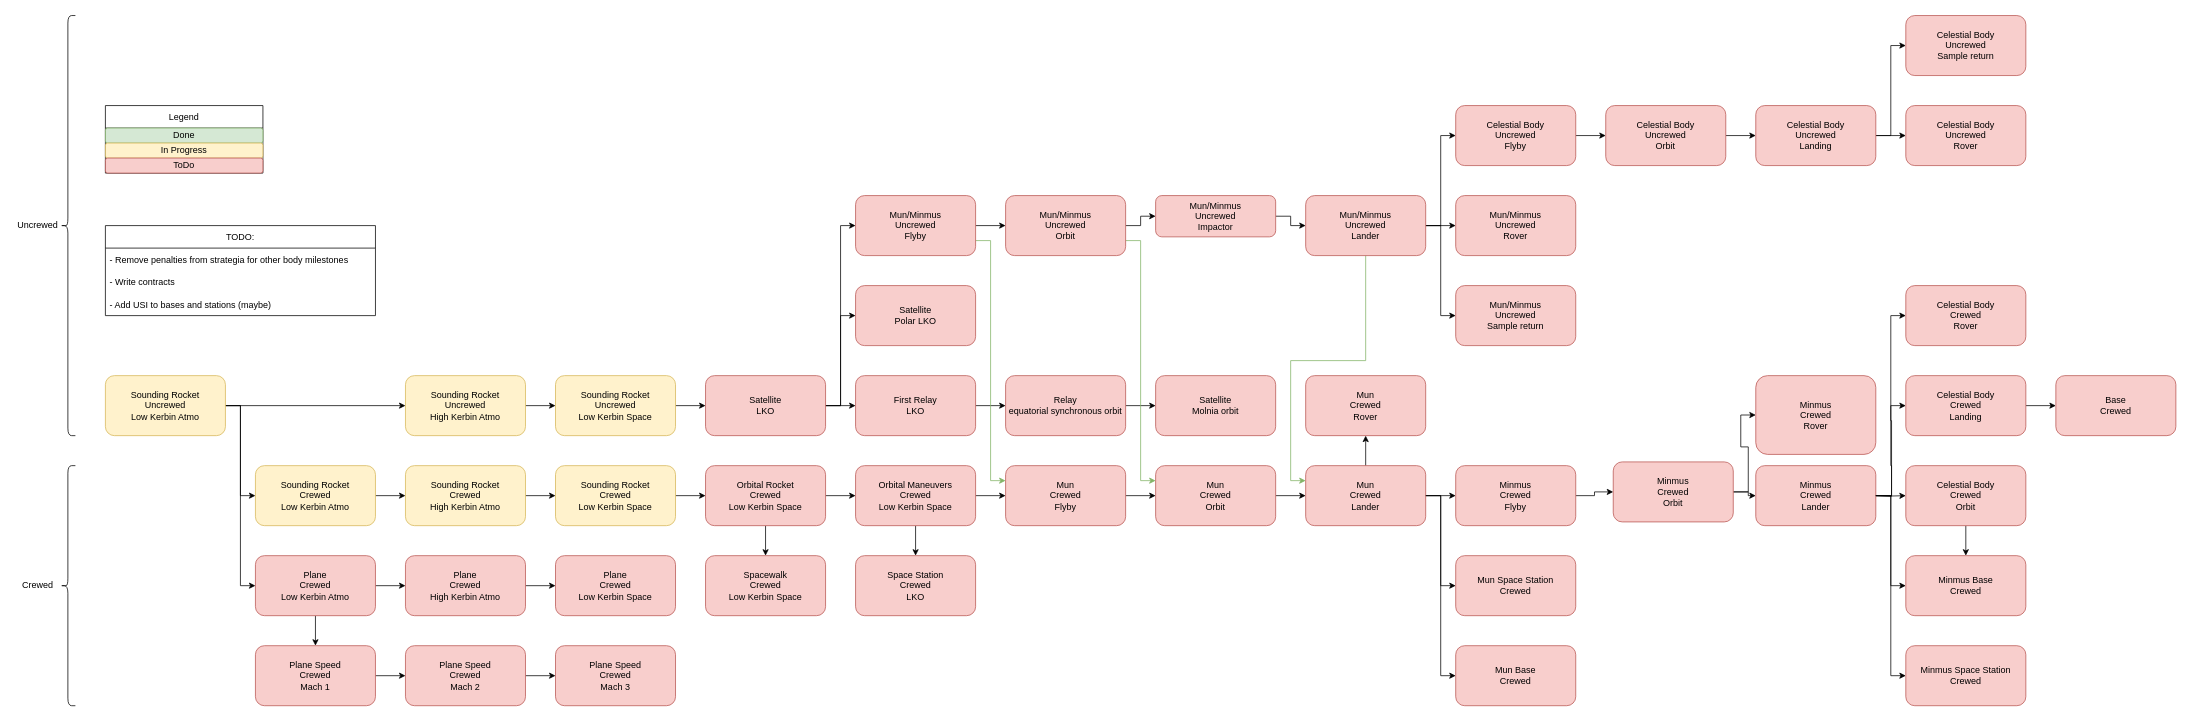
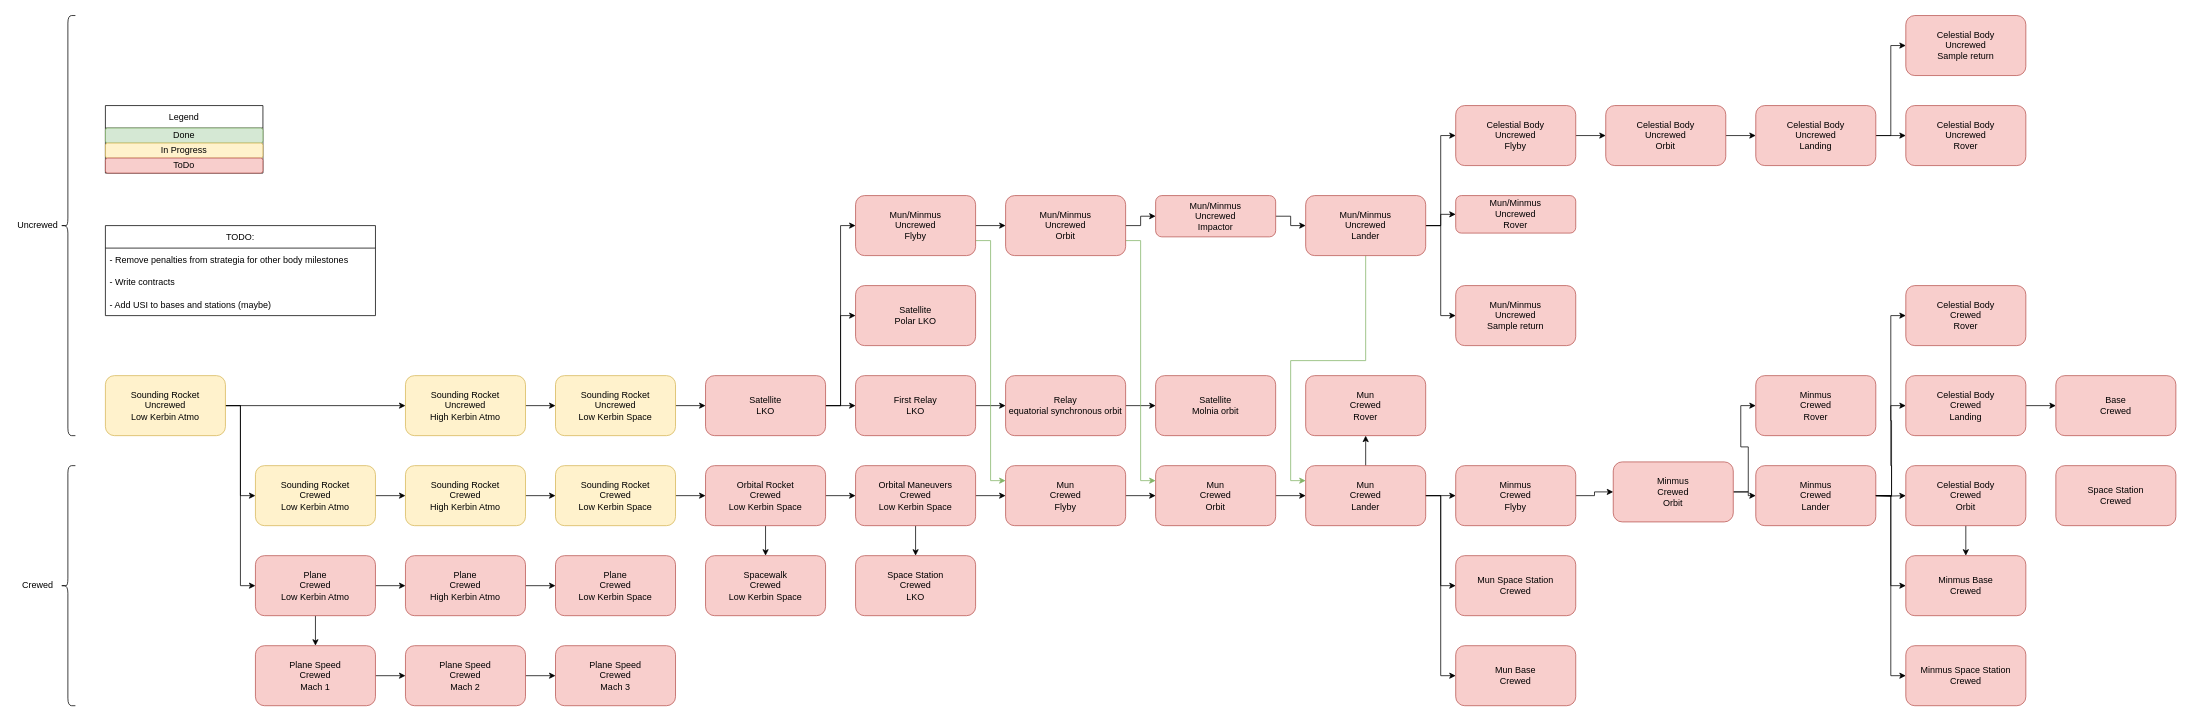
node "Mun/Minmus Uncrewed Rover": size 120x60 -> 120x38
node "Minmus Crewed Rover": size 120x79 -> 120x60
node "Space Station Crewed": added
